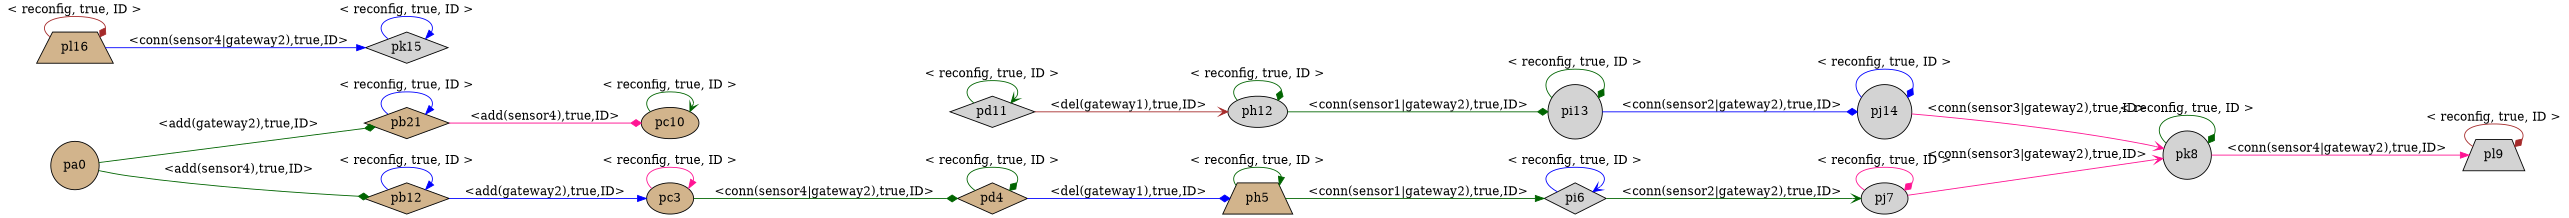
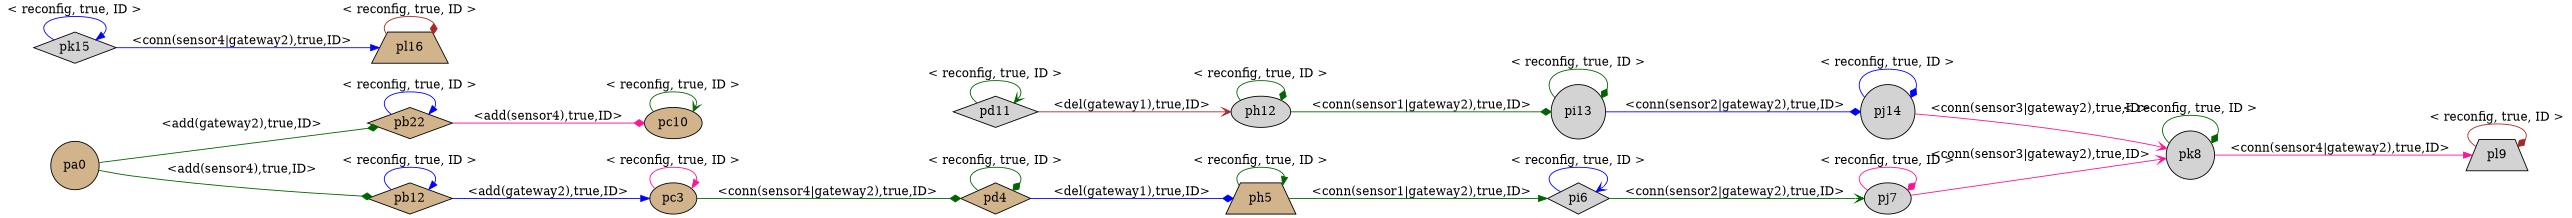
edge "pl16" -> "pk15": reversed
node "pb21": label "pb21" -> "pb22"
